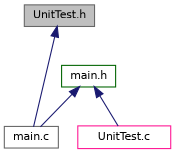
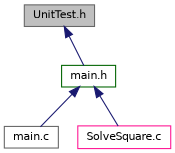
edge "main.c" -> "UnitTest.h": now "main.h" -> "UnitTest.h"
node "UnitTest.c": label "UnitTest.c" -> "SolveSquare.c"
